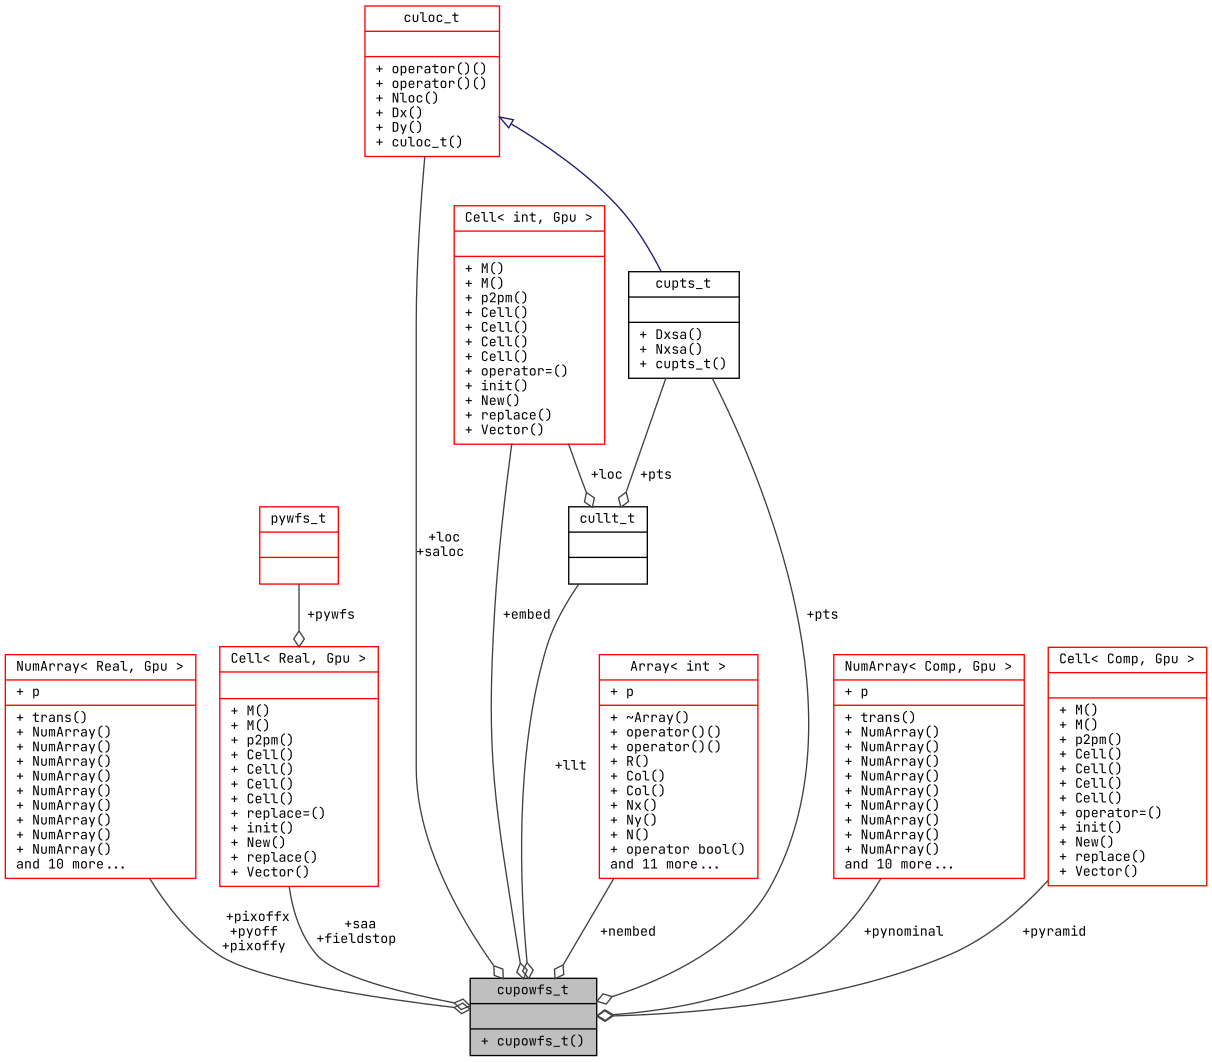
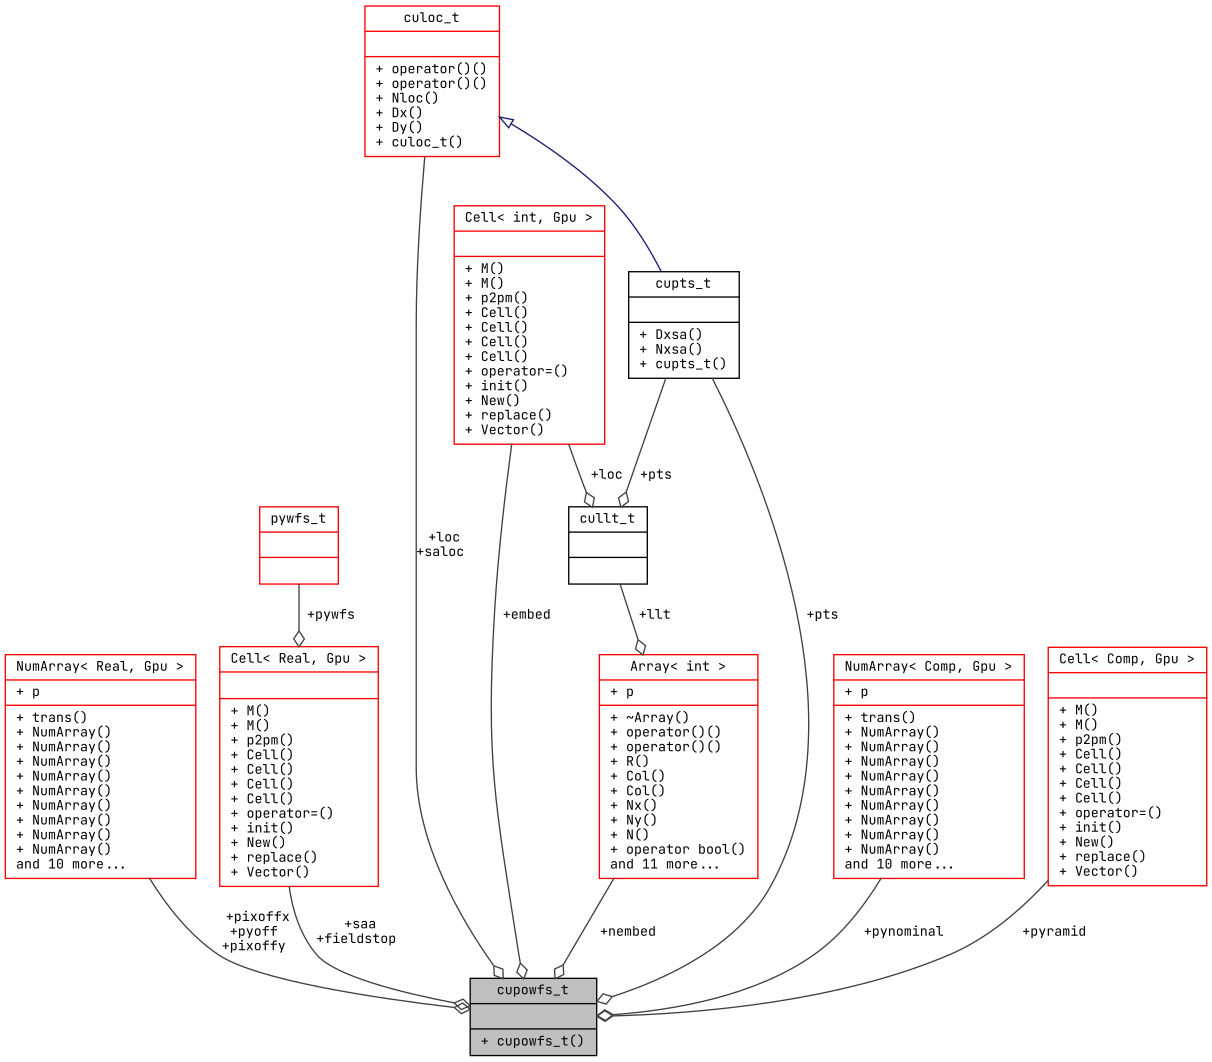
edge "cullt_t" -> "cupowfs_t": now "cullt_t" -> "Array< int >"
node "Cell< Real, Gpu >": text "+ replace=()" -> "+ operator=()"
